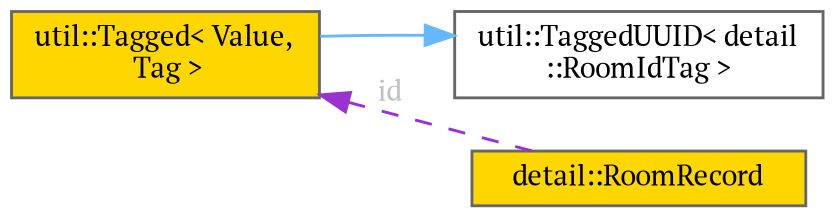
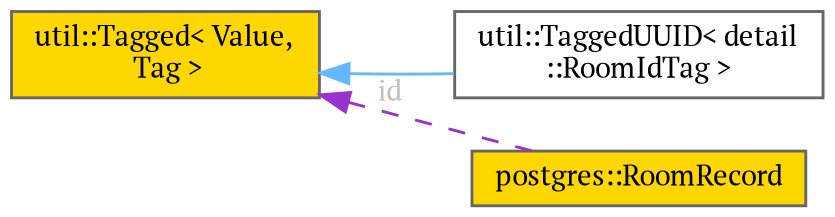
edge "util::Tagged< Value, Tag >" -> "util::TaggedUUID< detail ::RoomIdTag >": reversed
node "detail::RoomRecord": label "detail::RoomRecord" -> "postgres::RoomRecord"
